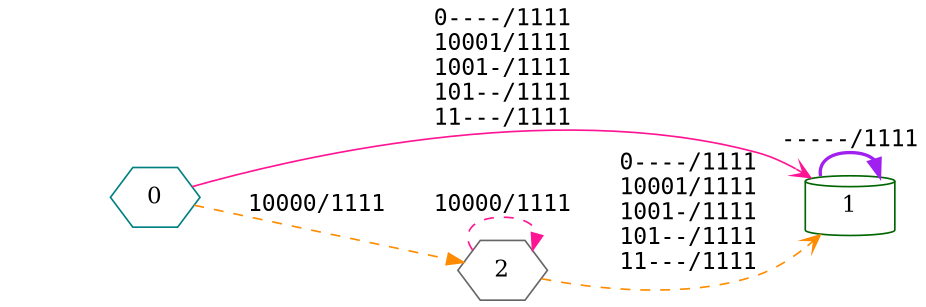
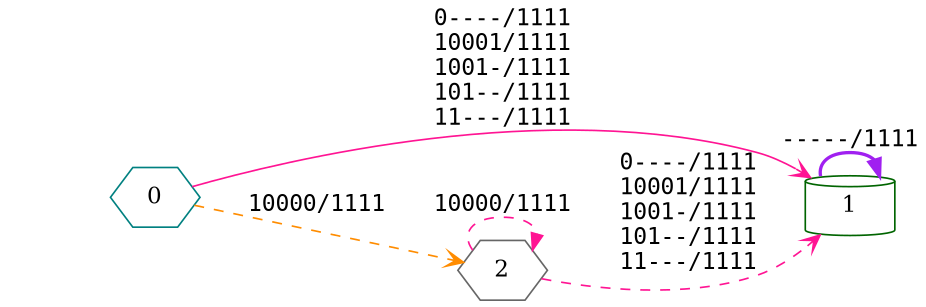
edge "0" -> "2": arrowhead normal -> vee
edge "2" -> "1": color darkorange -> deeppink
